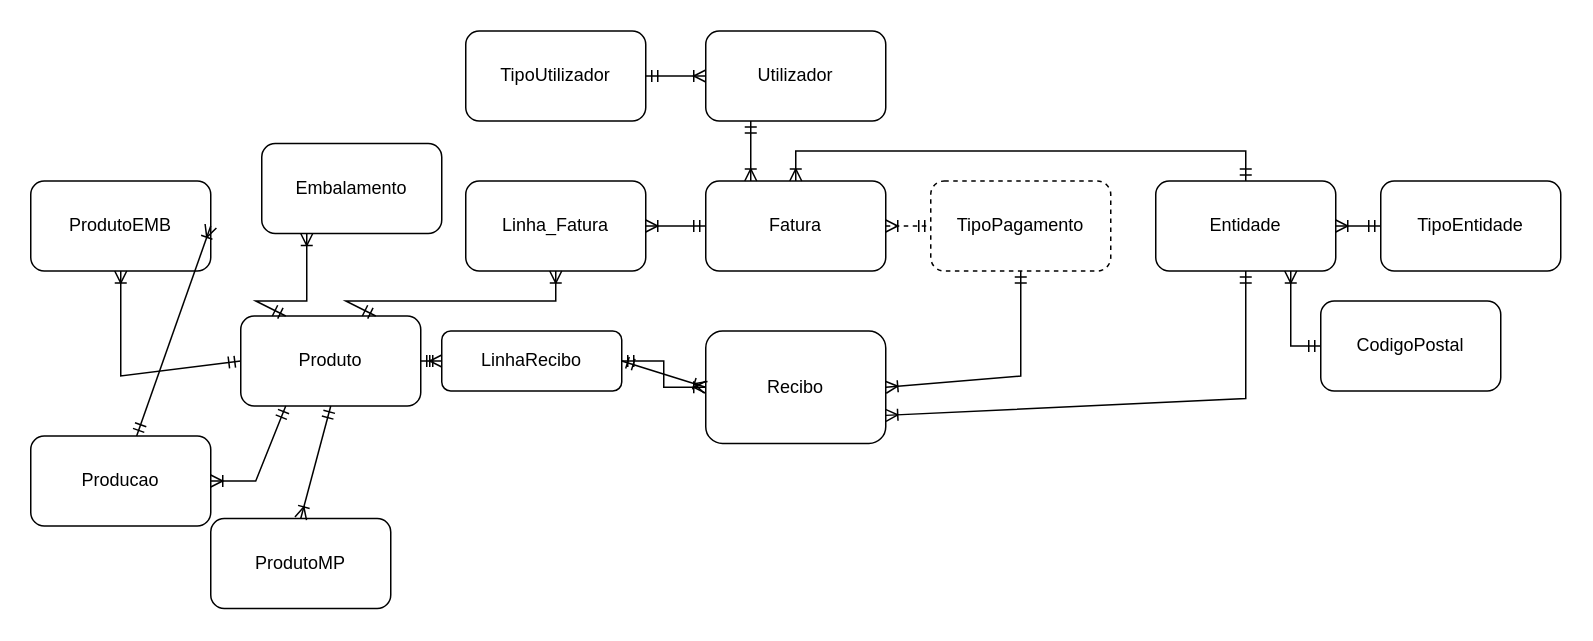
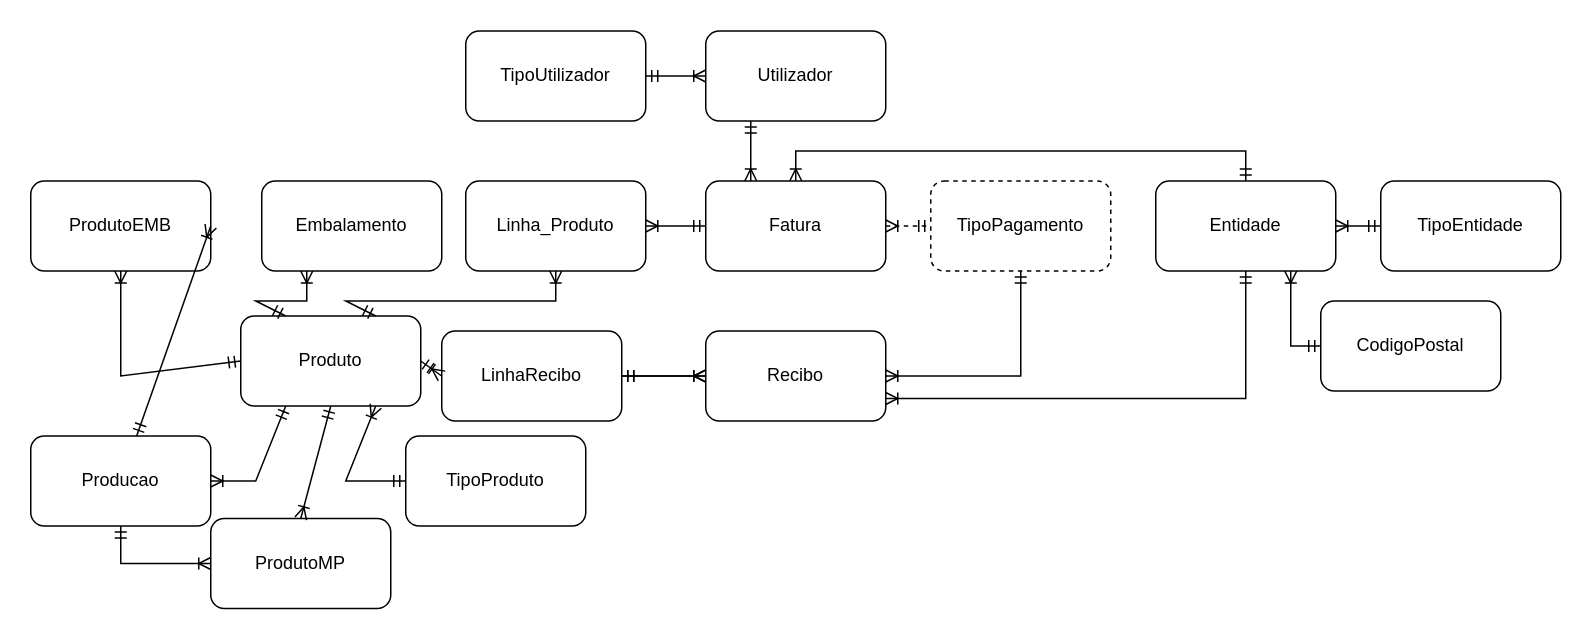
node "Embalamento": moved (352, 188) -> (352, 226)
node "Linha_Fatura": label "Linha_Fatura" -> "Linha_Produto"
node "LinhaRecibo": size 180x60 -> 180x90
node "Recibo": size 180x113 -> 180x90
edge "Produto" -- "TipoProduto": added
node "TipoProduto": added
edge "Producao" -- "ProdutoMP": added
